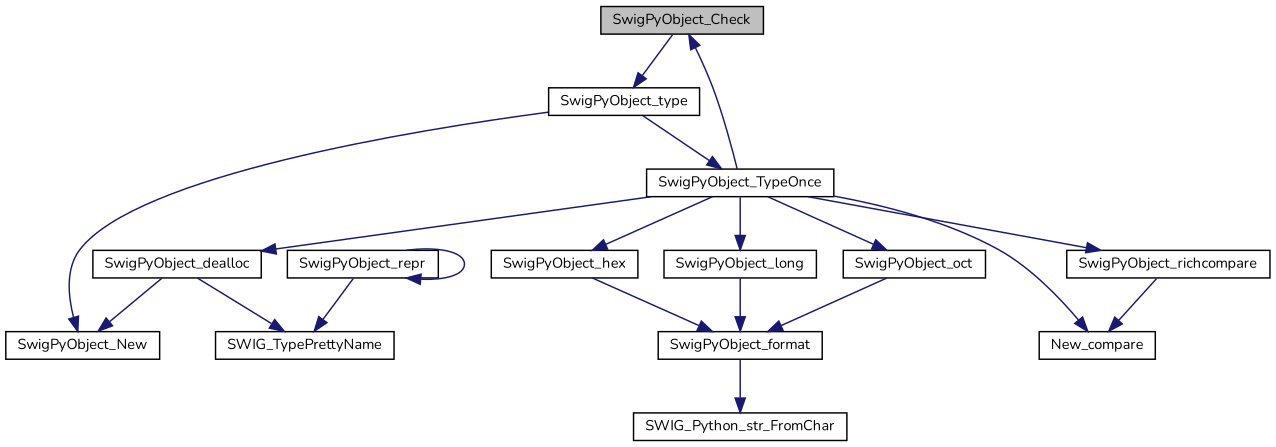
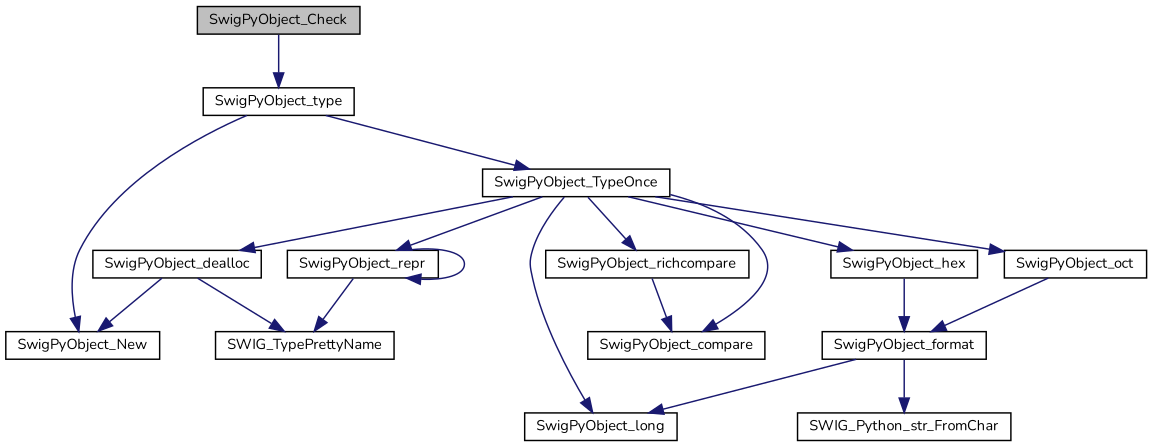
edge "SwigPyObject_TypeOnce" -> "SwigPyObject_Check": now "SwigPyObject_TypeOnce" -> "SwigPyObject_repr"
edge "SwigPyObject_long" -> "SwigPyObject_format": reversed
node "New_compare": label "New_compare" -> "SwigPyObject_compare"
